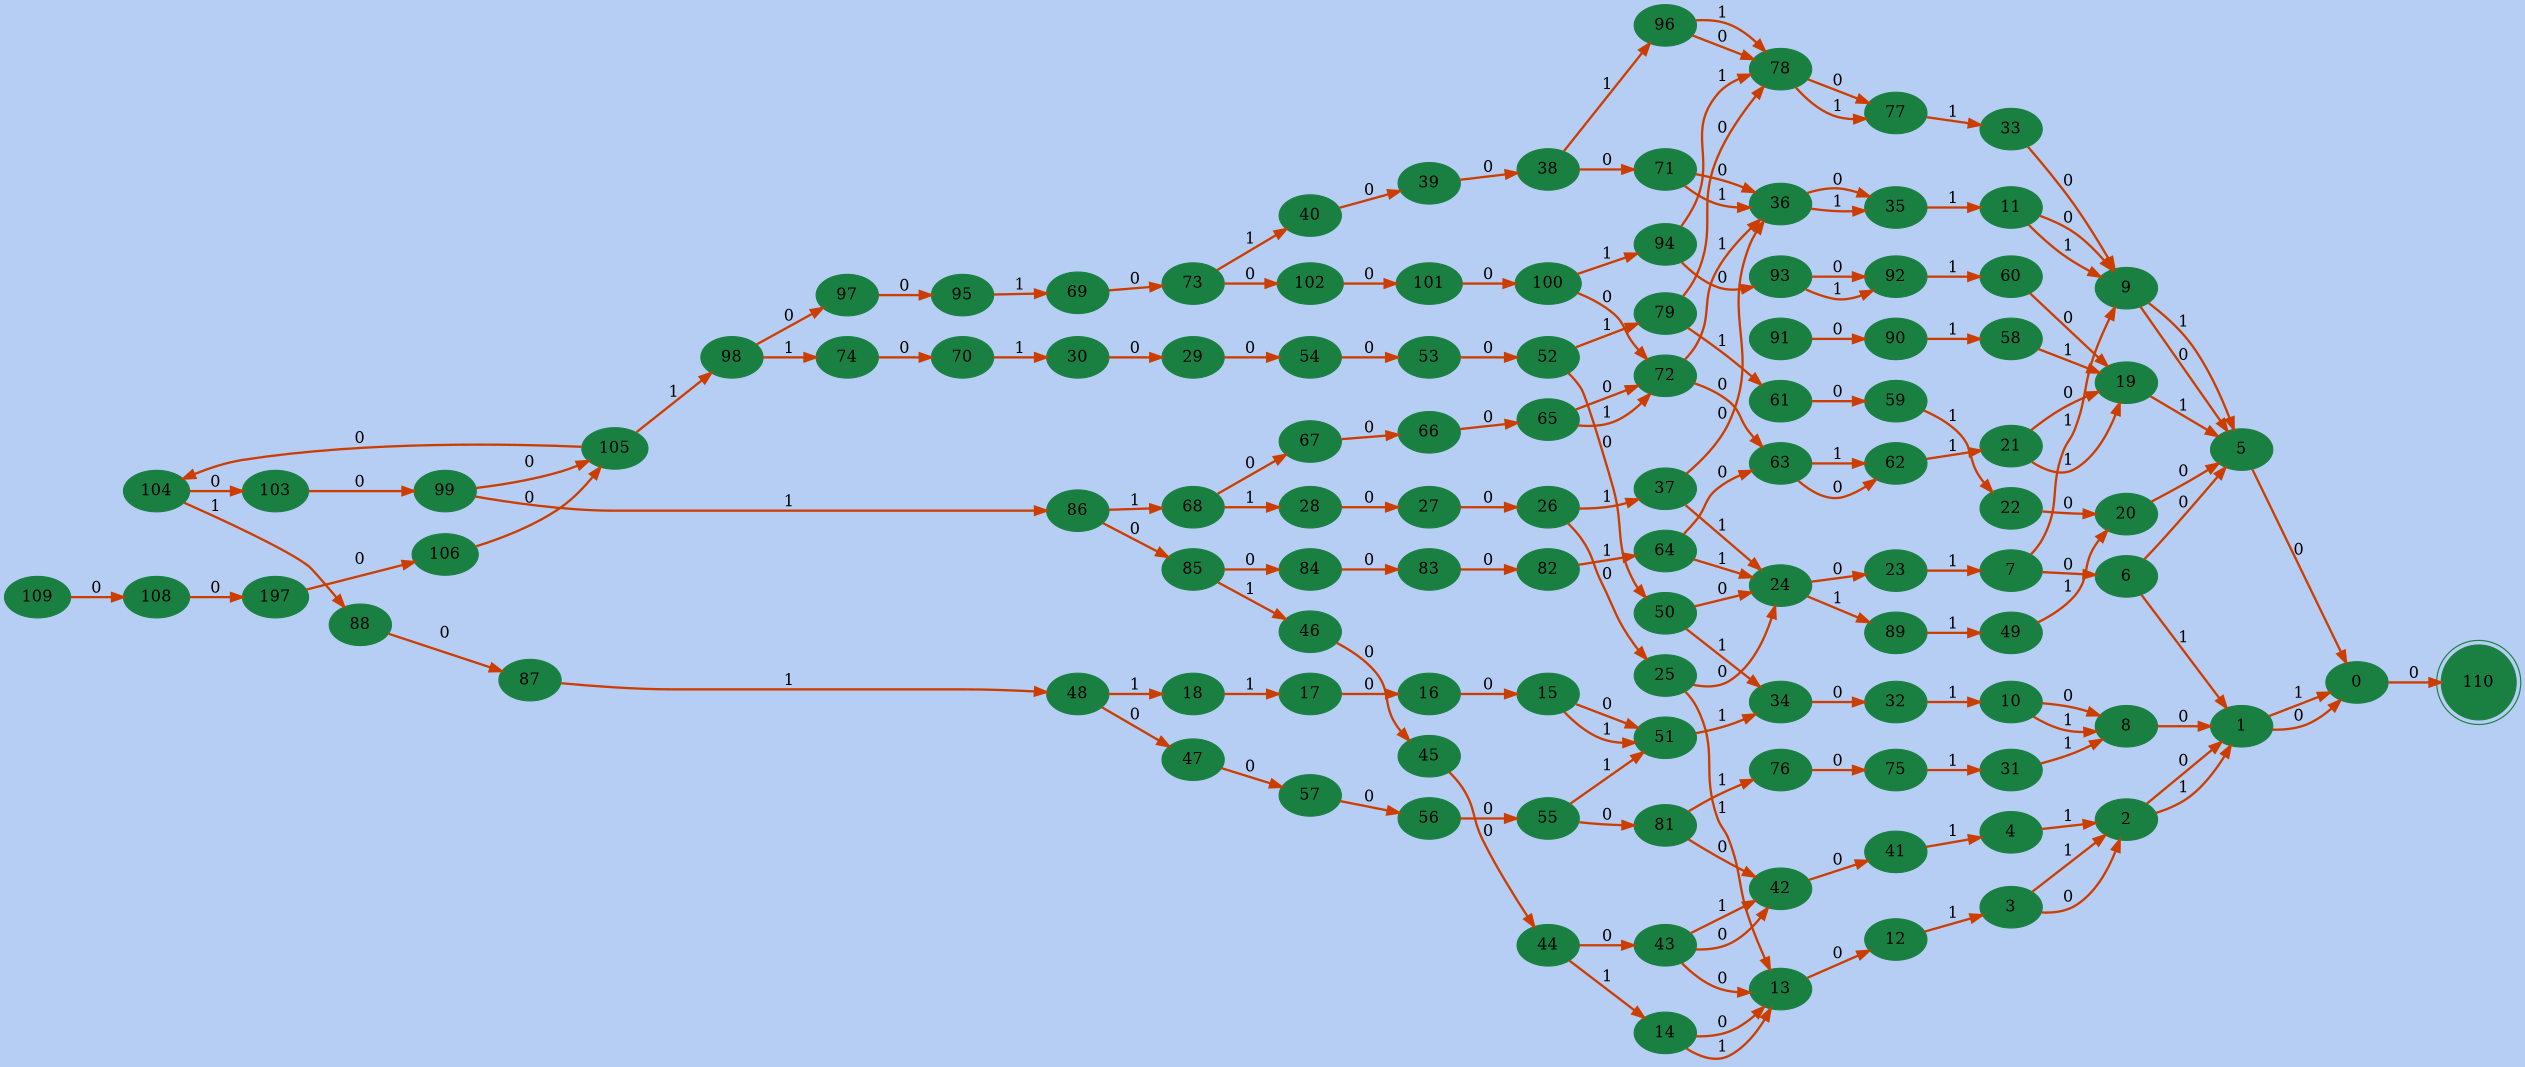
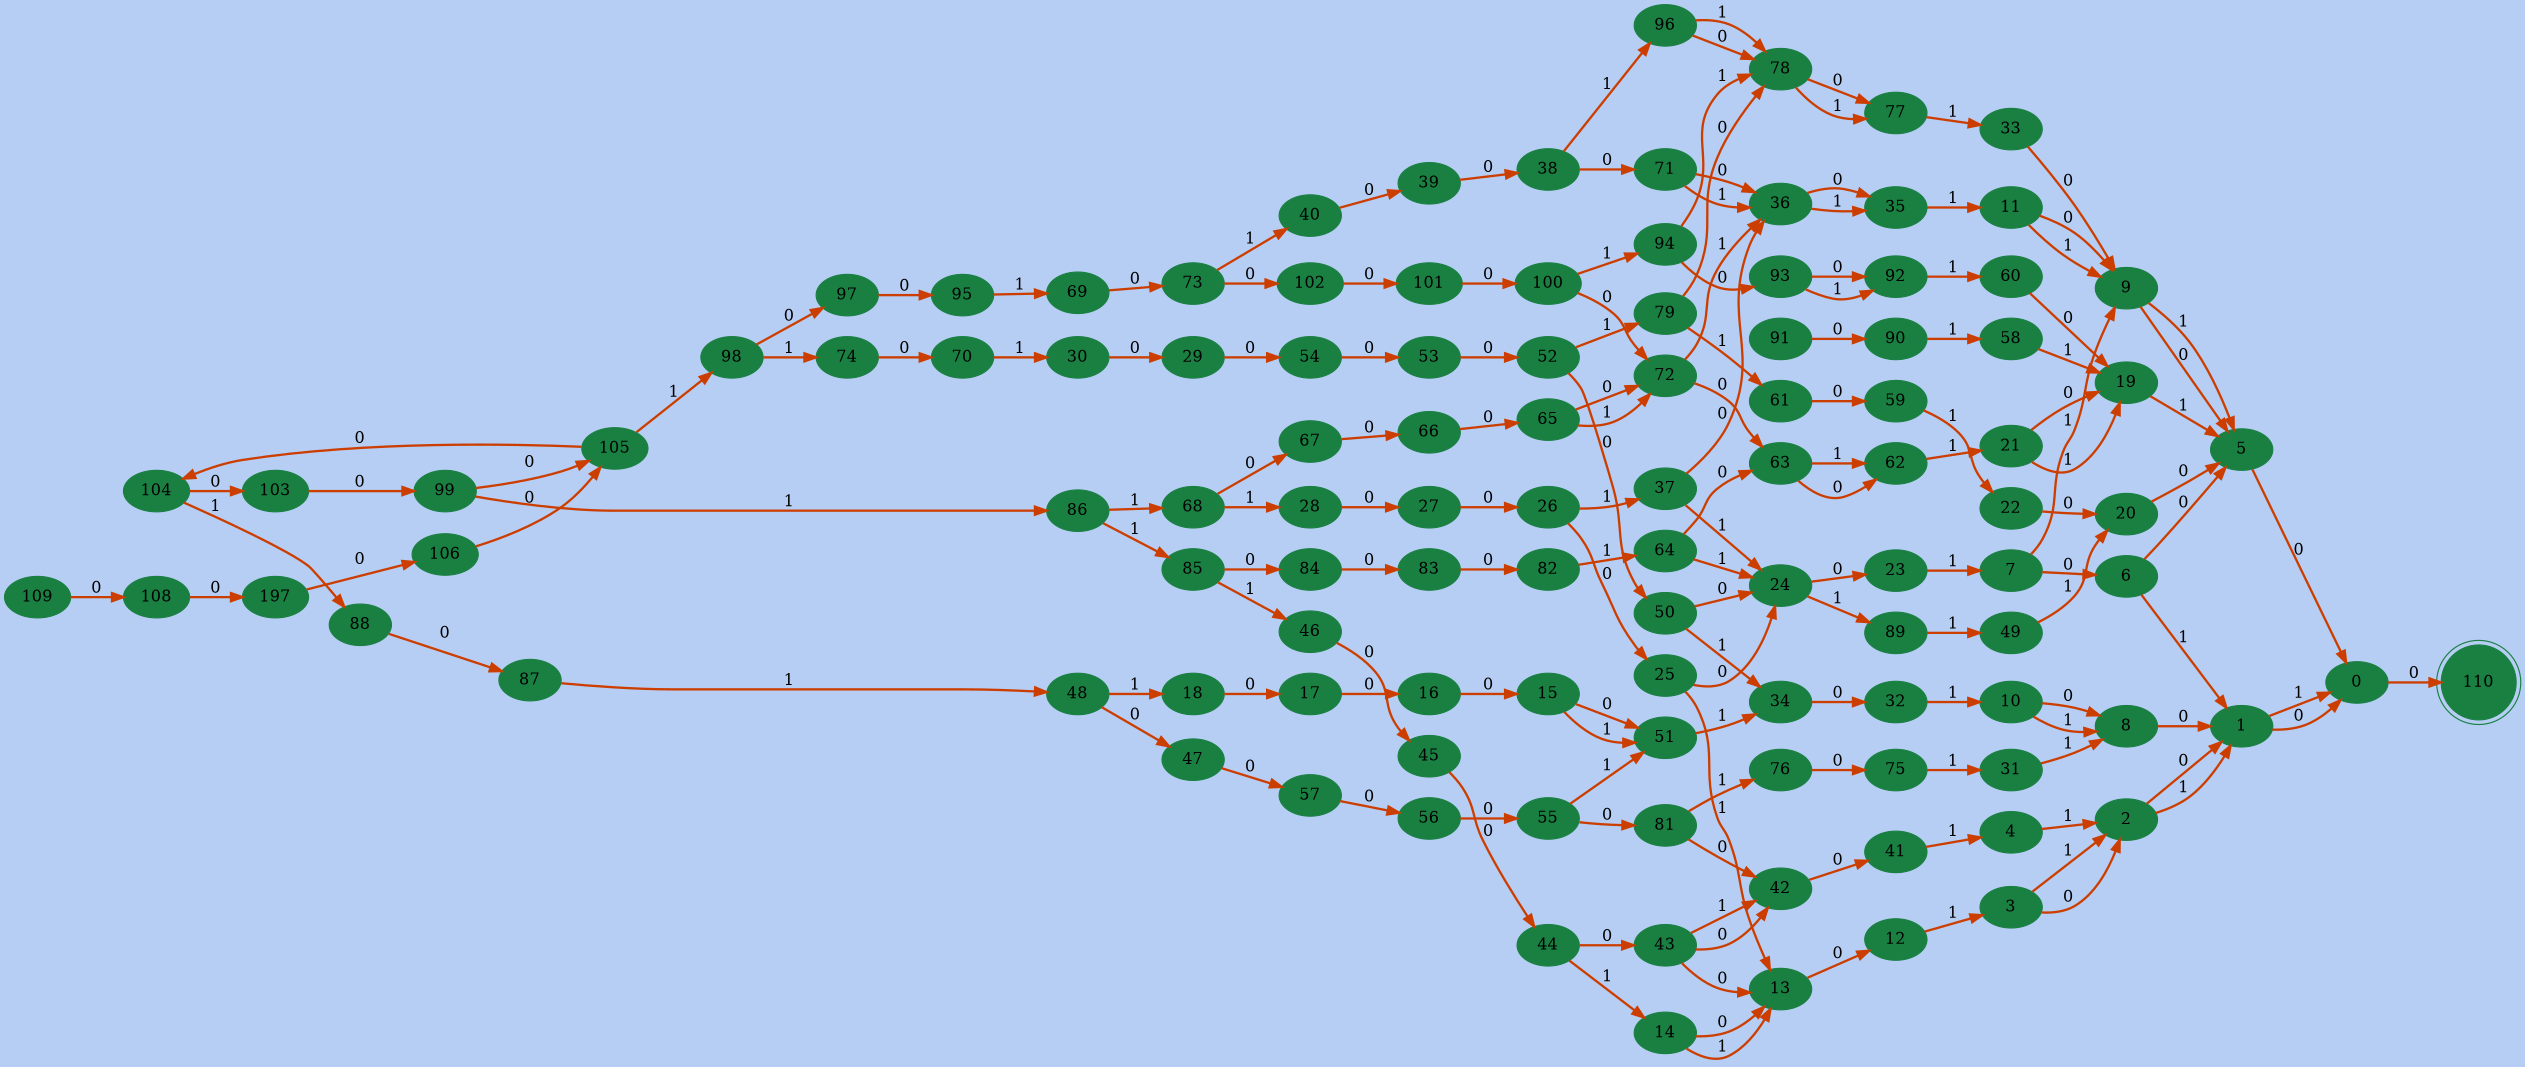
edge "86" -> "85": label "0" -> "1"
edge "18" -> "17": label "1" -> "0"
